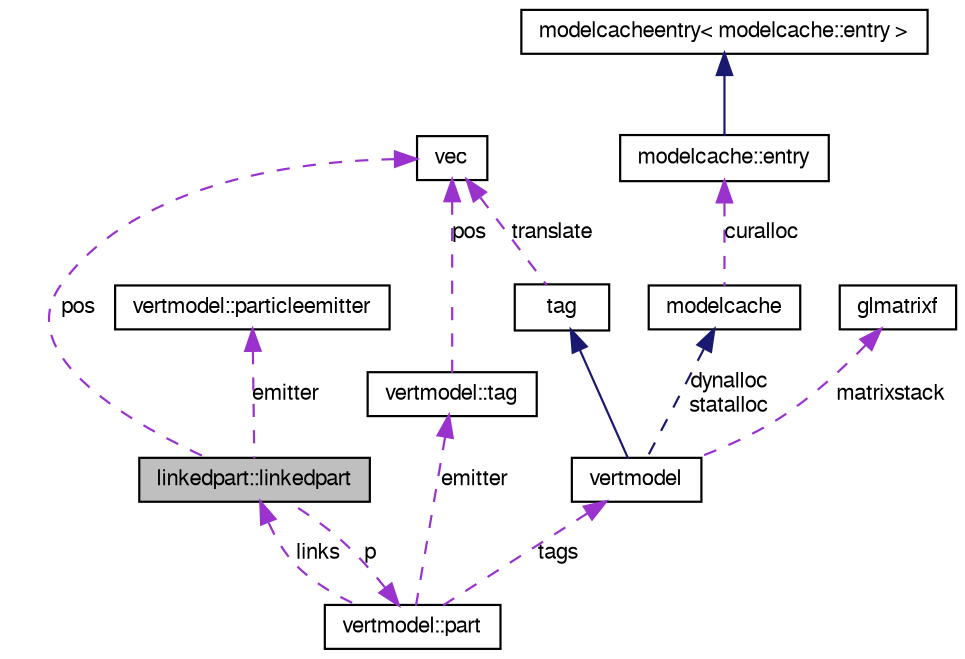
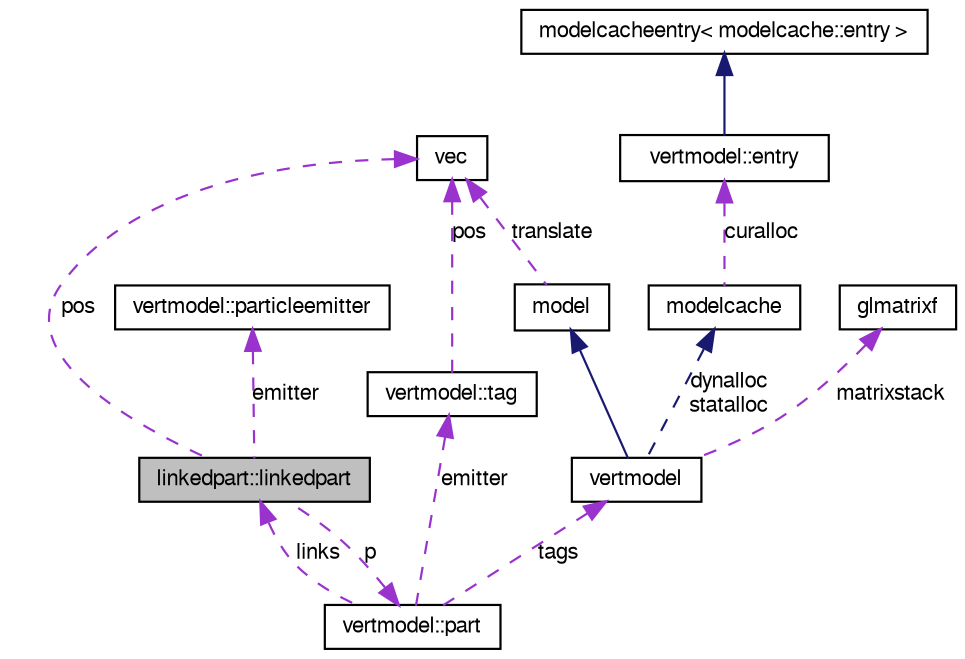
node "modelcache::entry": label "modelcache::entry" -> "vertmodel::entry"
node "tag": label "tag" -> "model"
